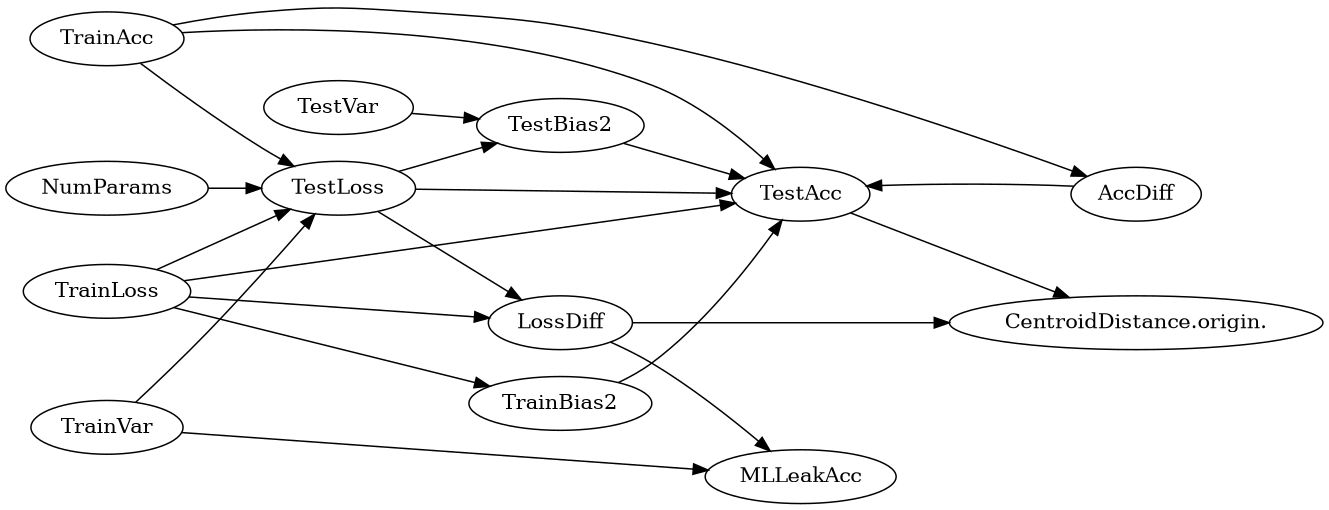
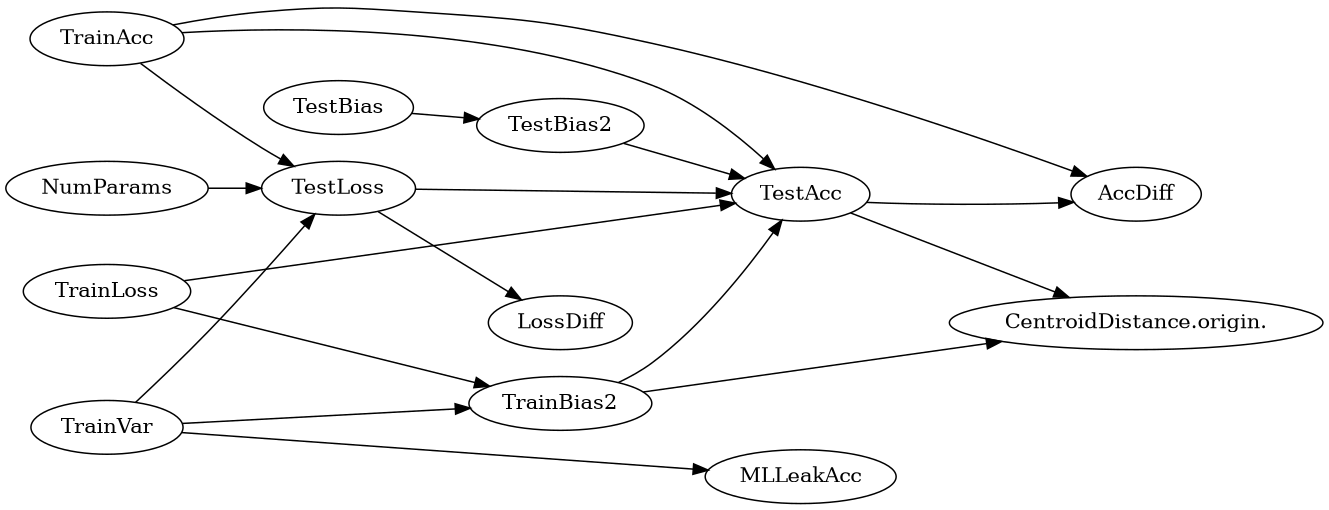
node "TestVar": label "TestVar" -> "TestBias"
edge "TestLoss" -> "TestBias2": removed
edge "AccDiff" -> "TestAcc": reversed
edge "TrainLoss" -> "TestLoss": removed
edge "TrainLoss" -> "LossDiff": removed
edge "LossDiff" -> "CentroidDistance.origin.": now "TrainBias2" -> "CentroidDistance.origin."
edge "LossDiff" -> "MLLeakAcc": removed
edge "TrainVar" -> "TrainBias2": added
